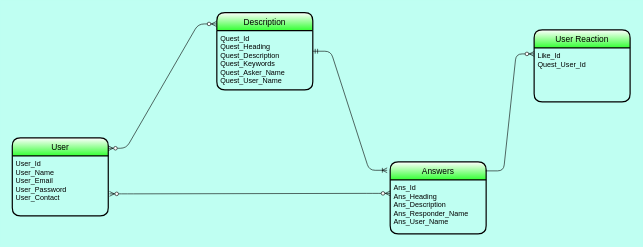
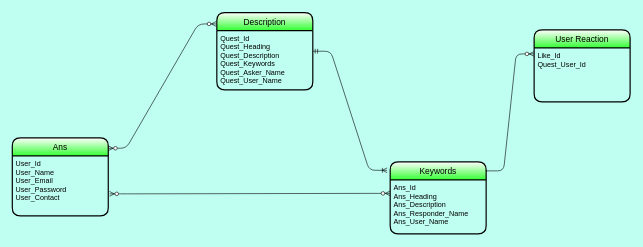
node "User": label "User" -> "Ans"
node "Answers": label "Answers" -> "Keywords"
